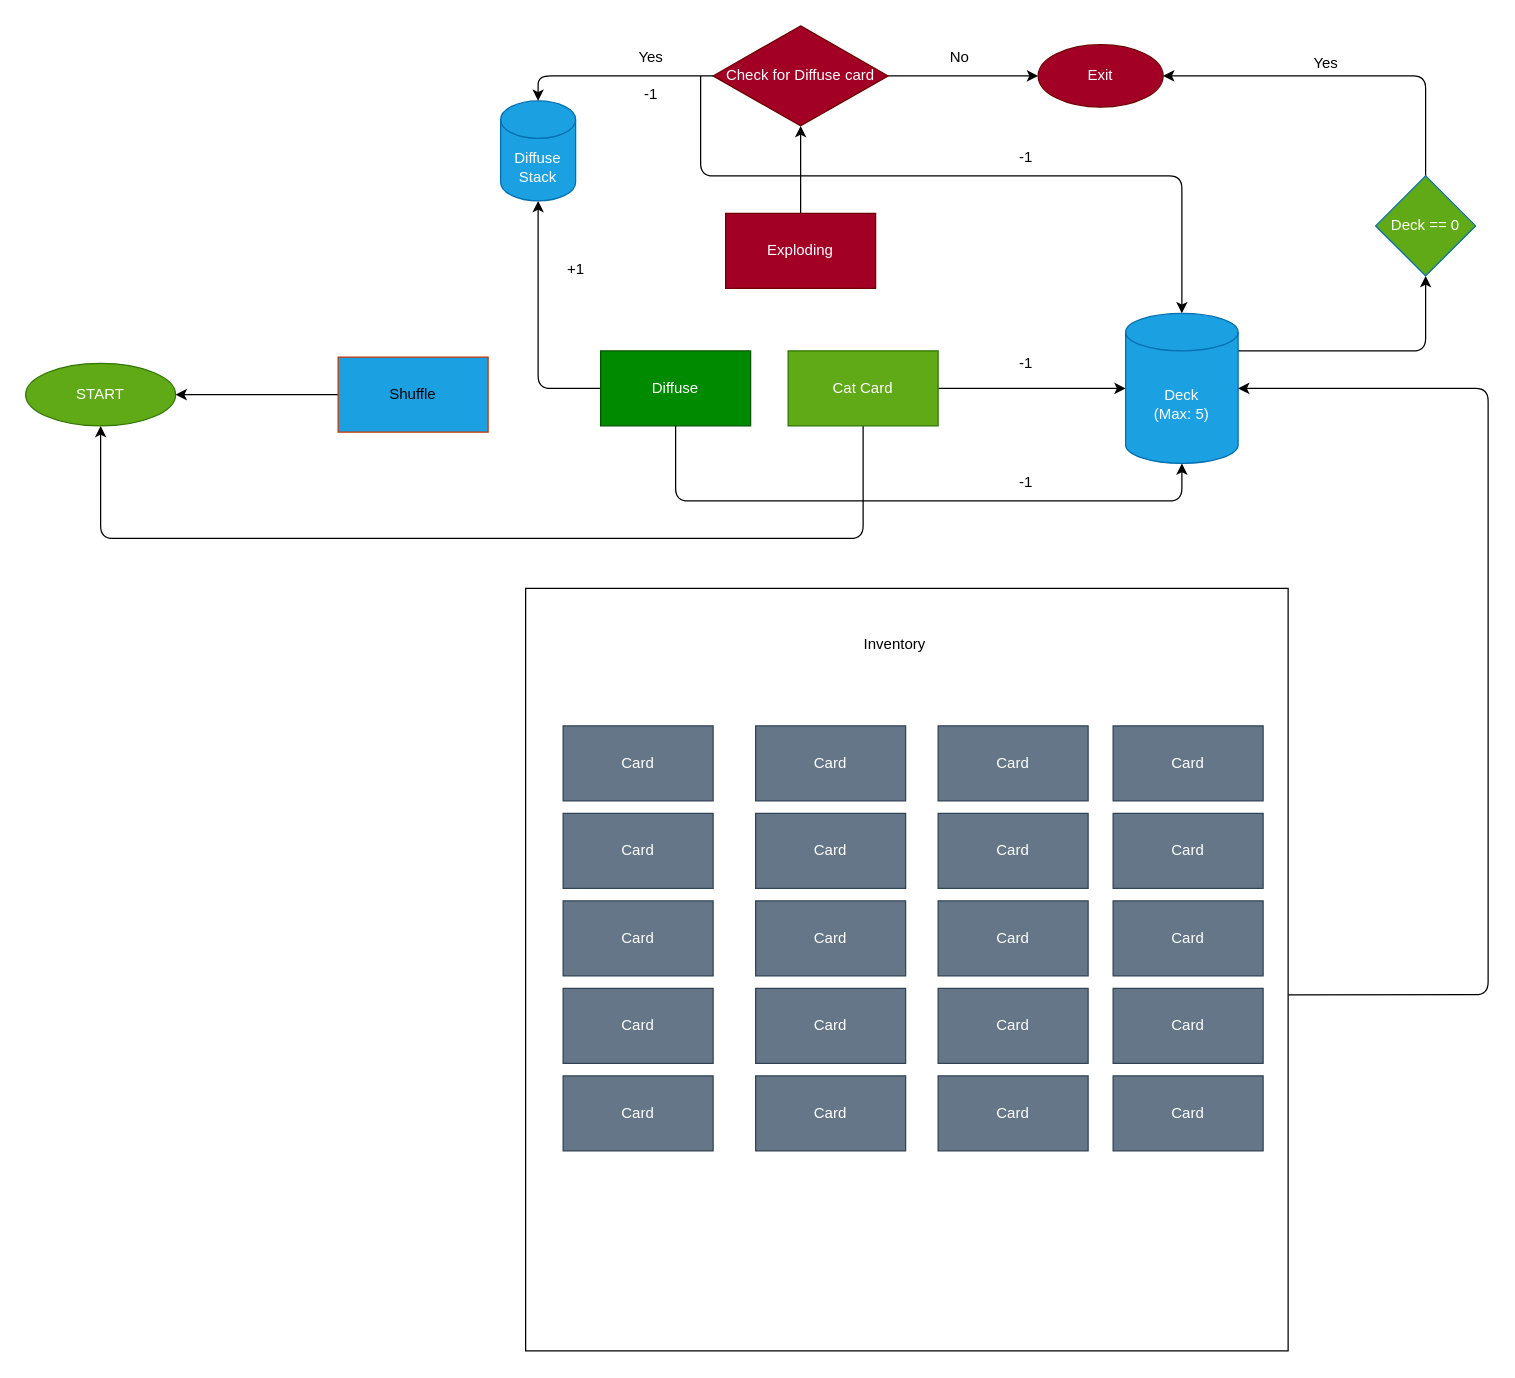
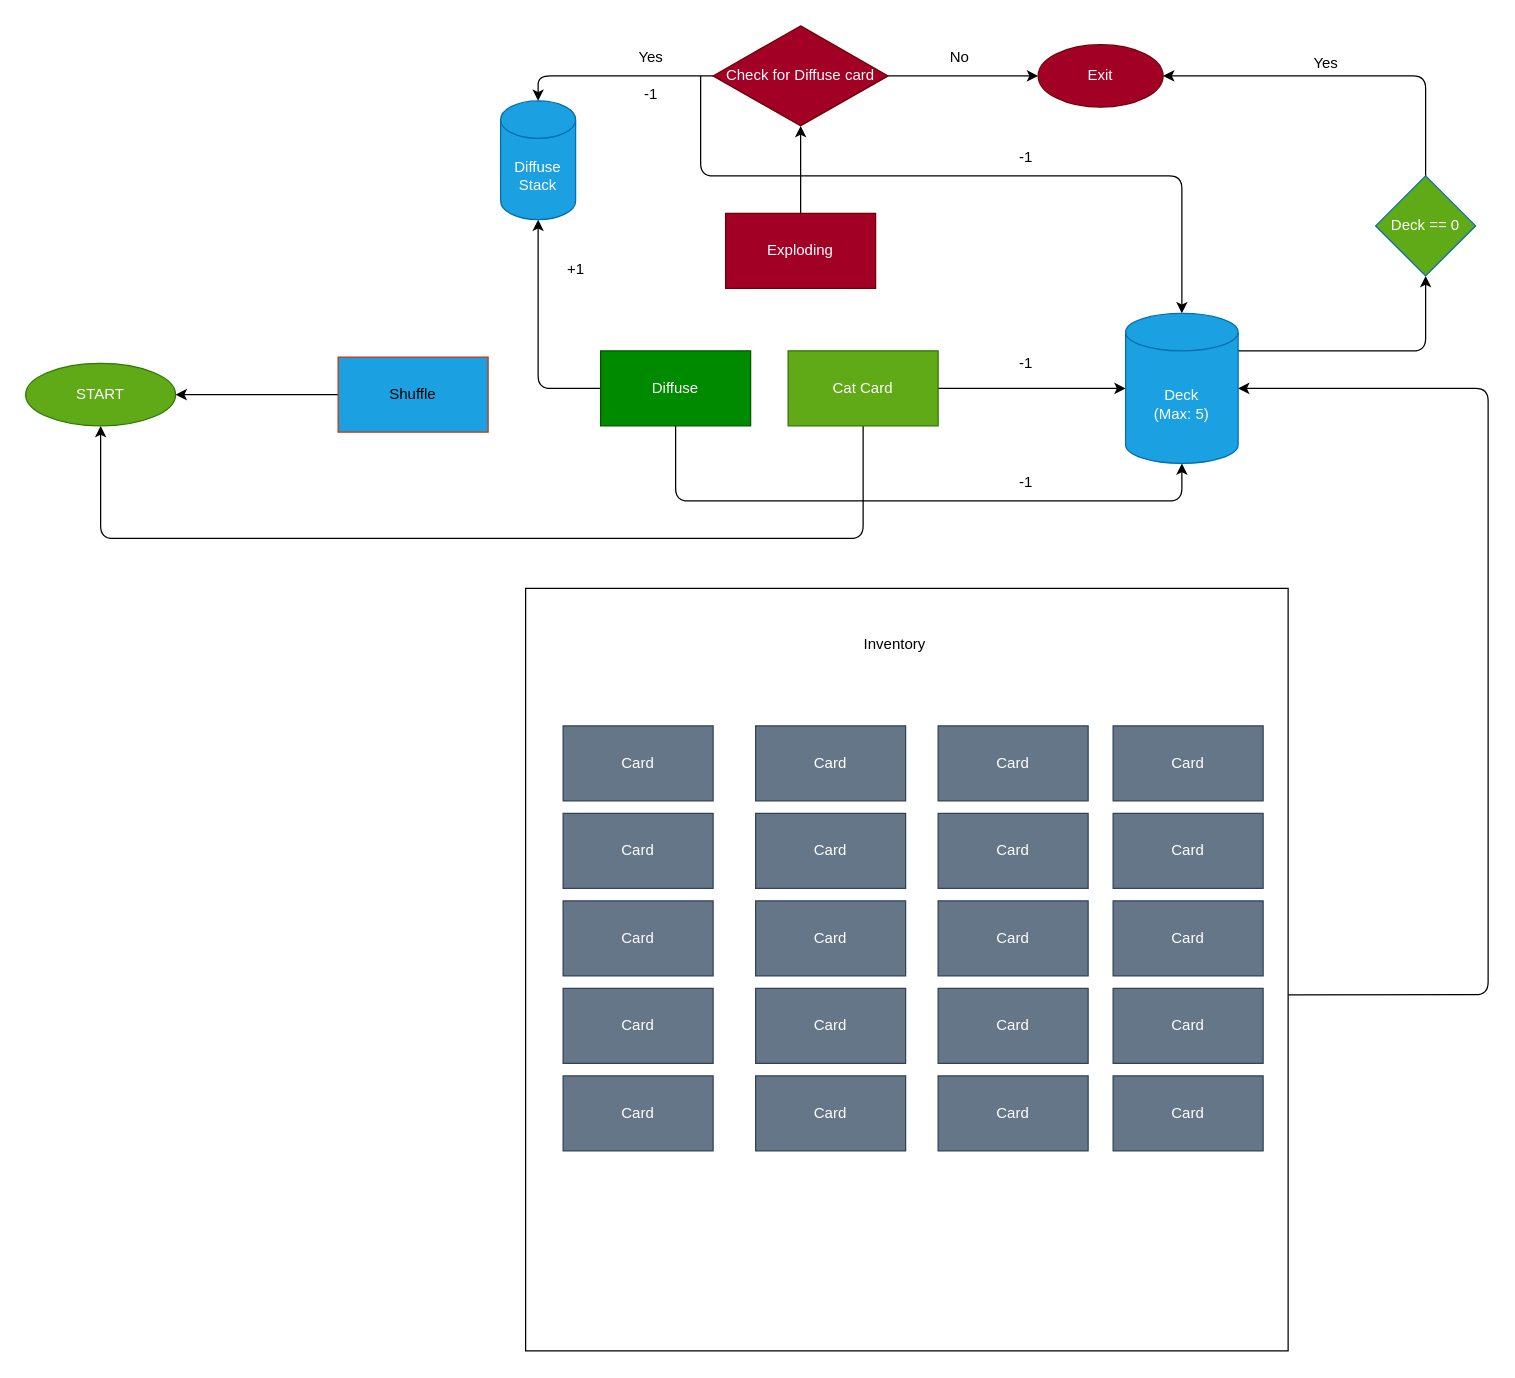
node "Diffuse Stack": size 75x100 -> 75x119
